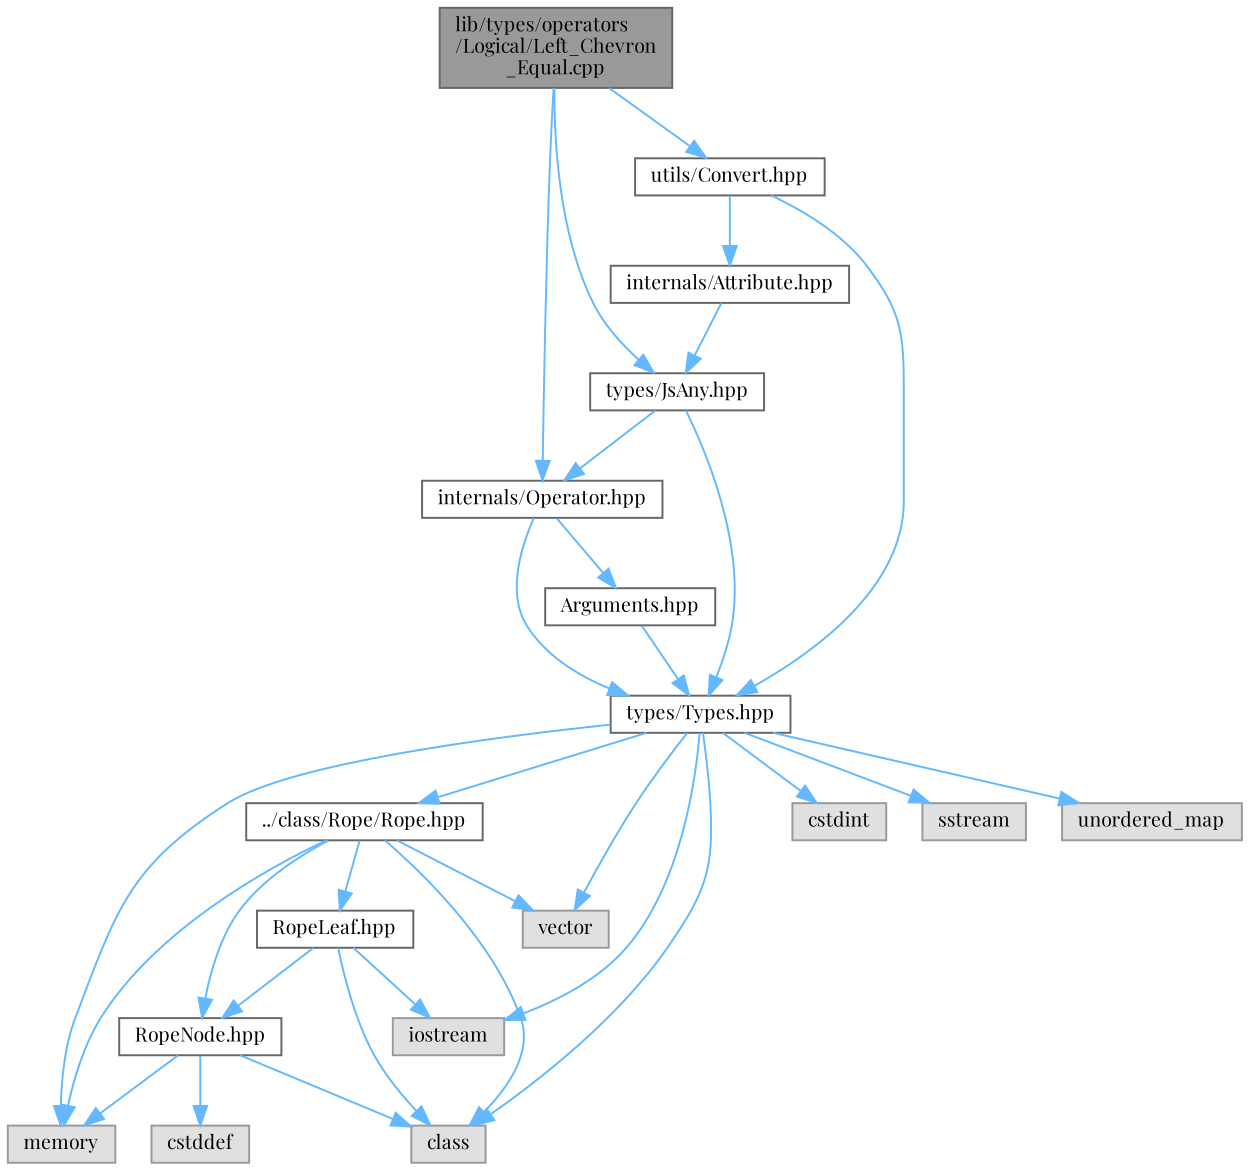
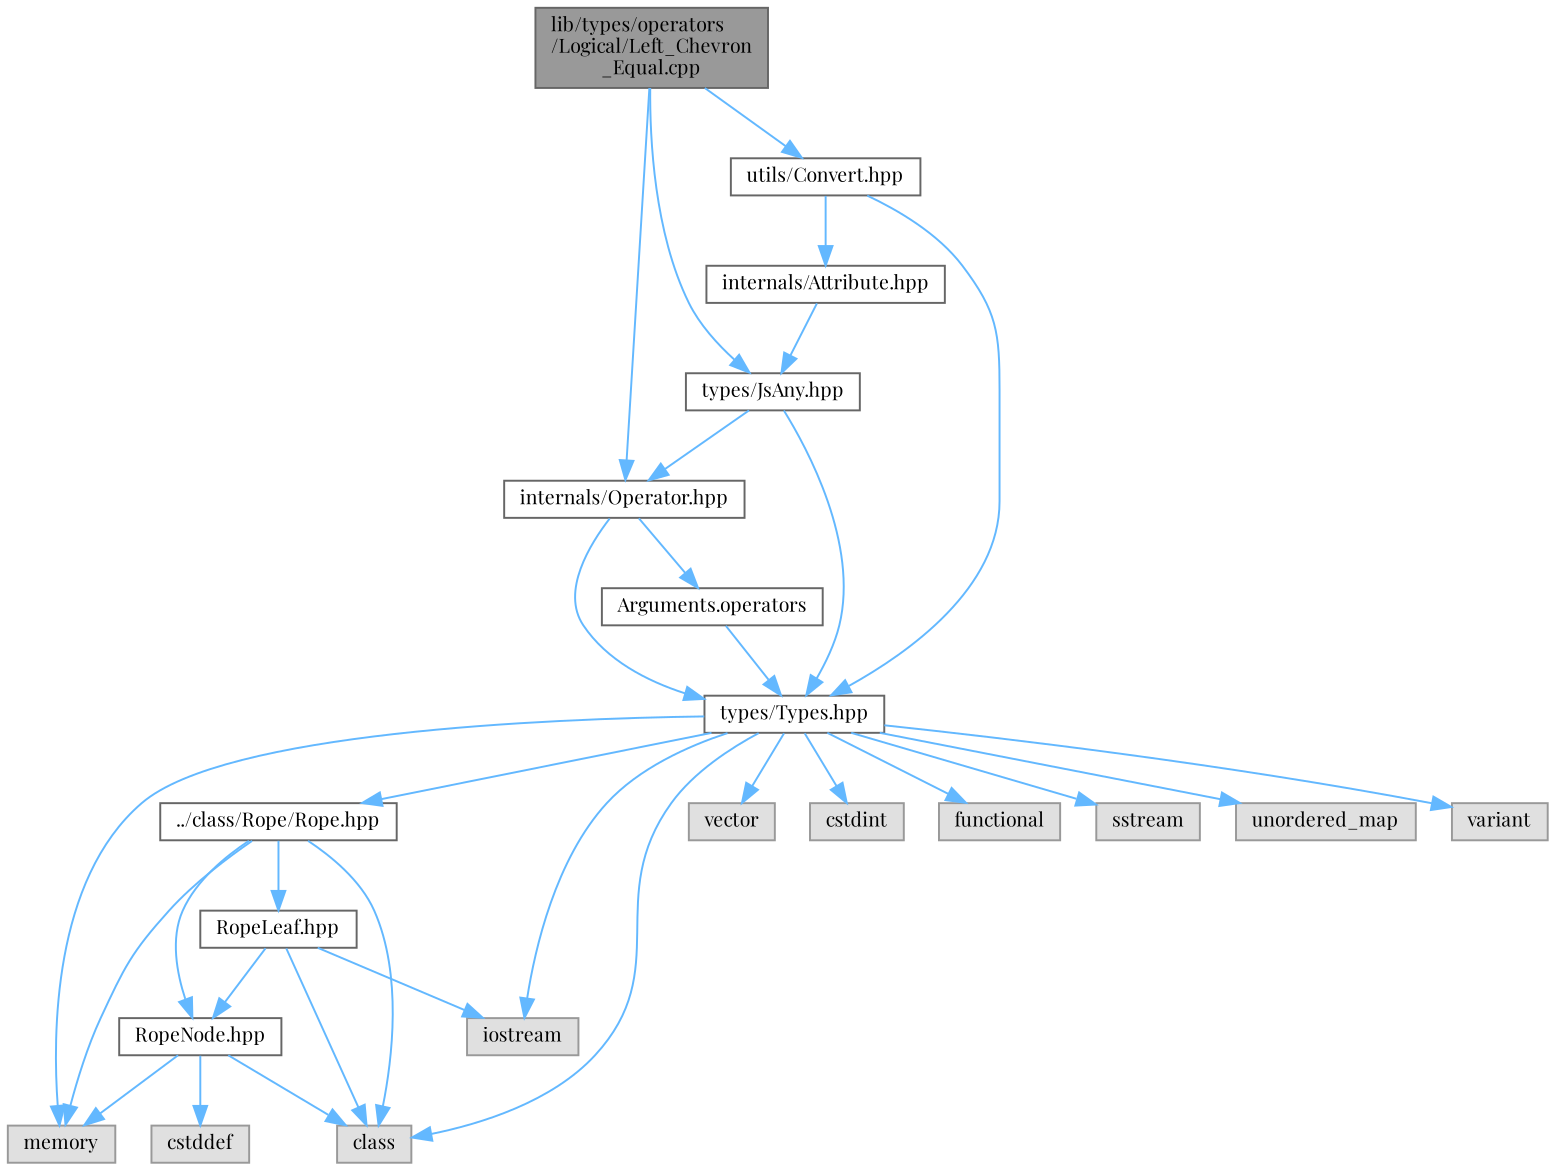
node "Arguments.hpp": label "Arguments.hpp" -> "Arguments.operators"
node "functional": added
node "variant": added
edge "../class/Rope/Rope.hpp" -> "vector": removed
